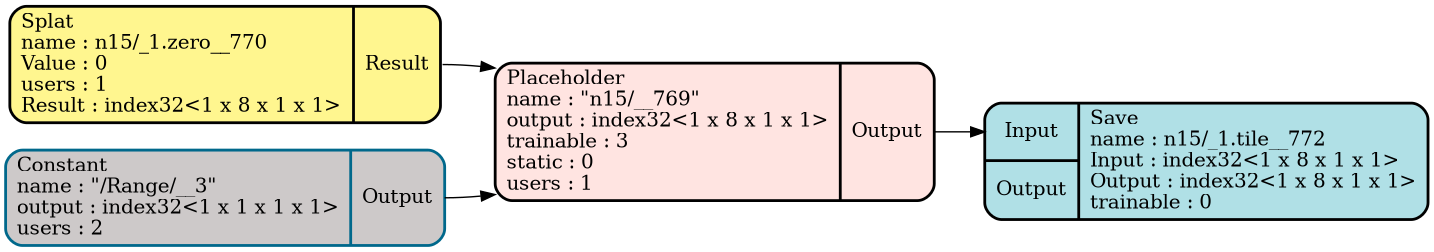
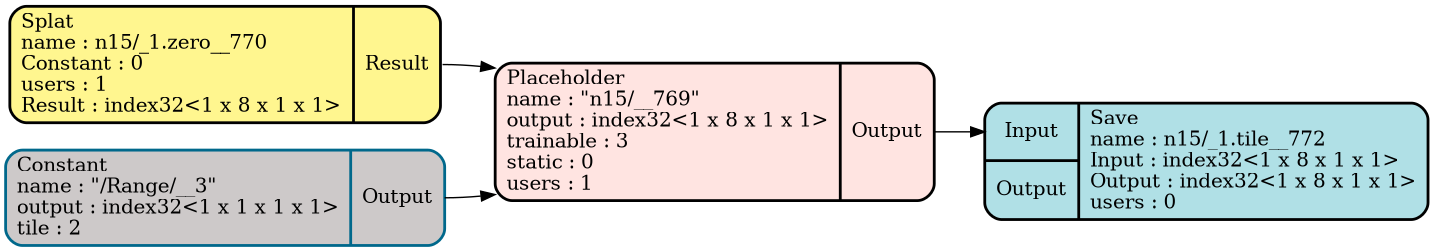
node "Splat": text "Value : 0" -> "Constant : 0"
node "Input": text "trainable : 0" -> "users : 0"
node "Constant": text "users : 2" -> "tile : 2"
